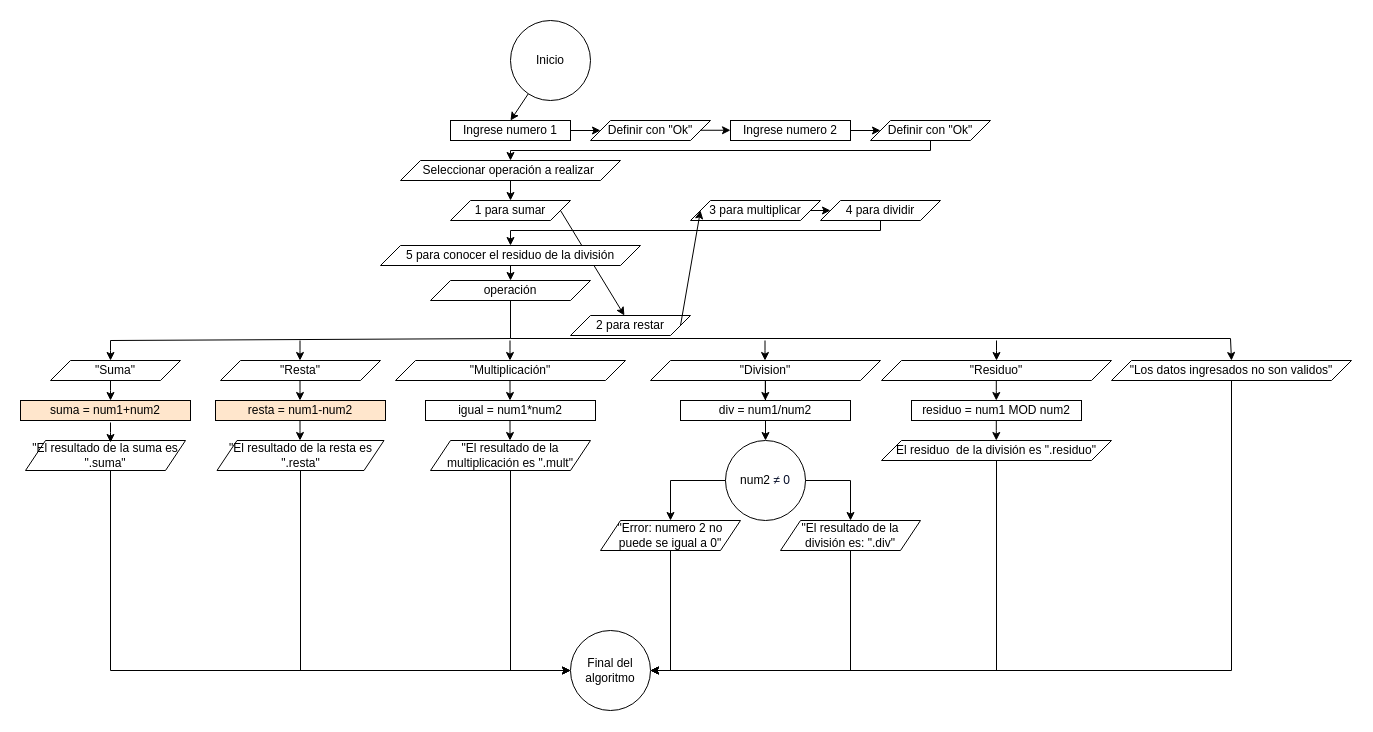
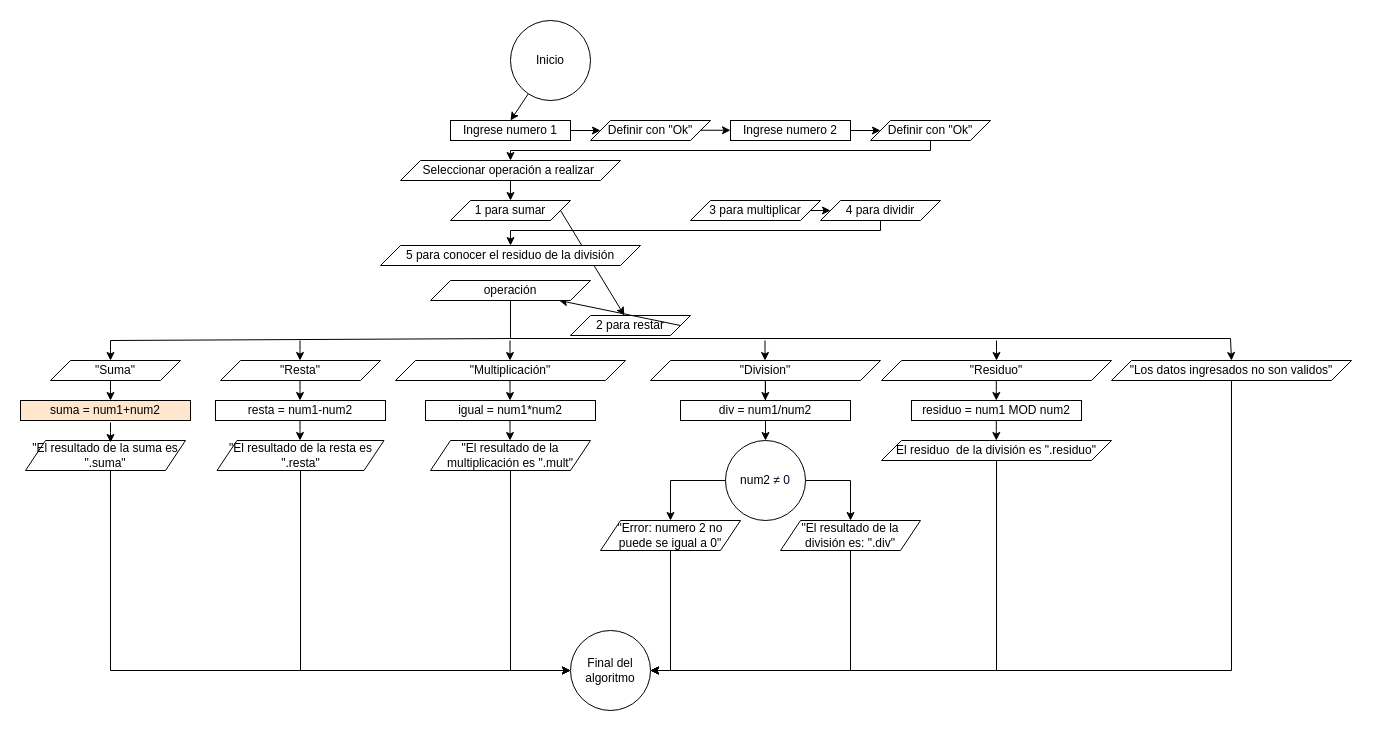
edge "5 para conocer el residuo de la división" -> "operación": removed
edge "2 para restar" -> "3 para multiplicar": now "2 para restar" -> "operación"
node "resta = num1-num2": fillcolor #ffe6cc -> #ffffff
